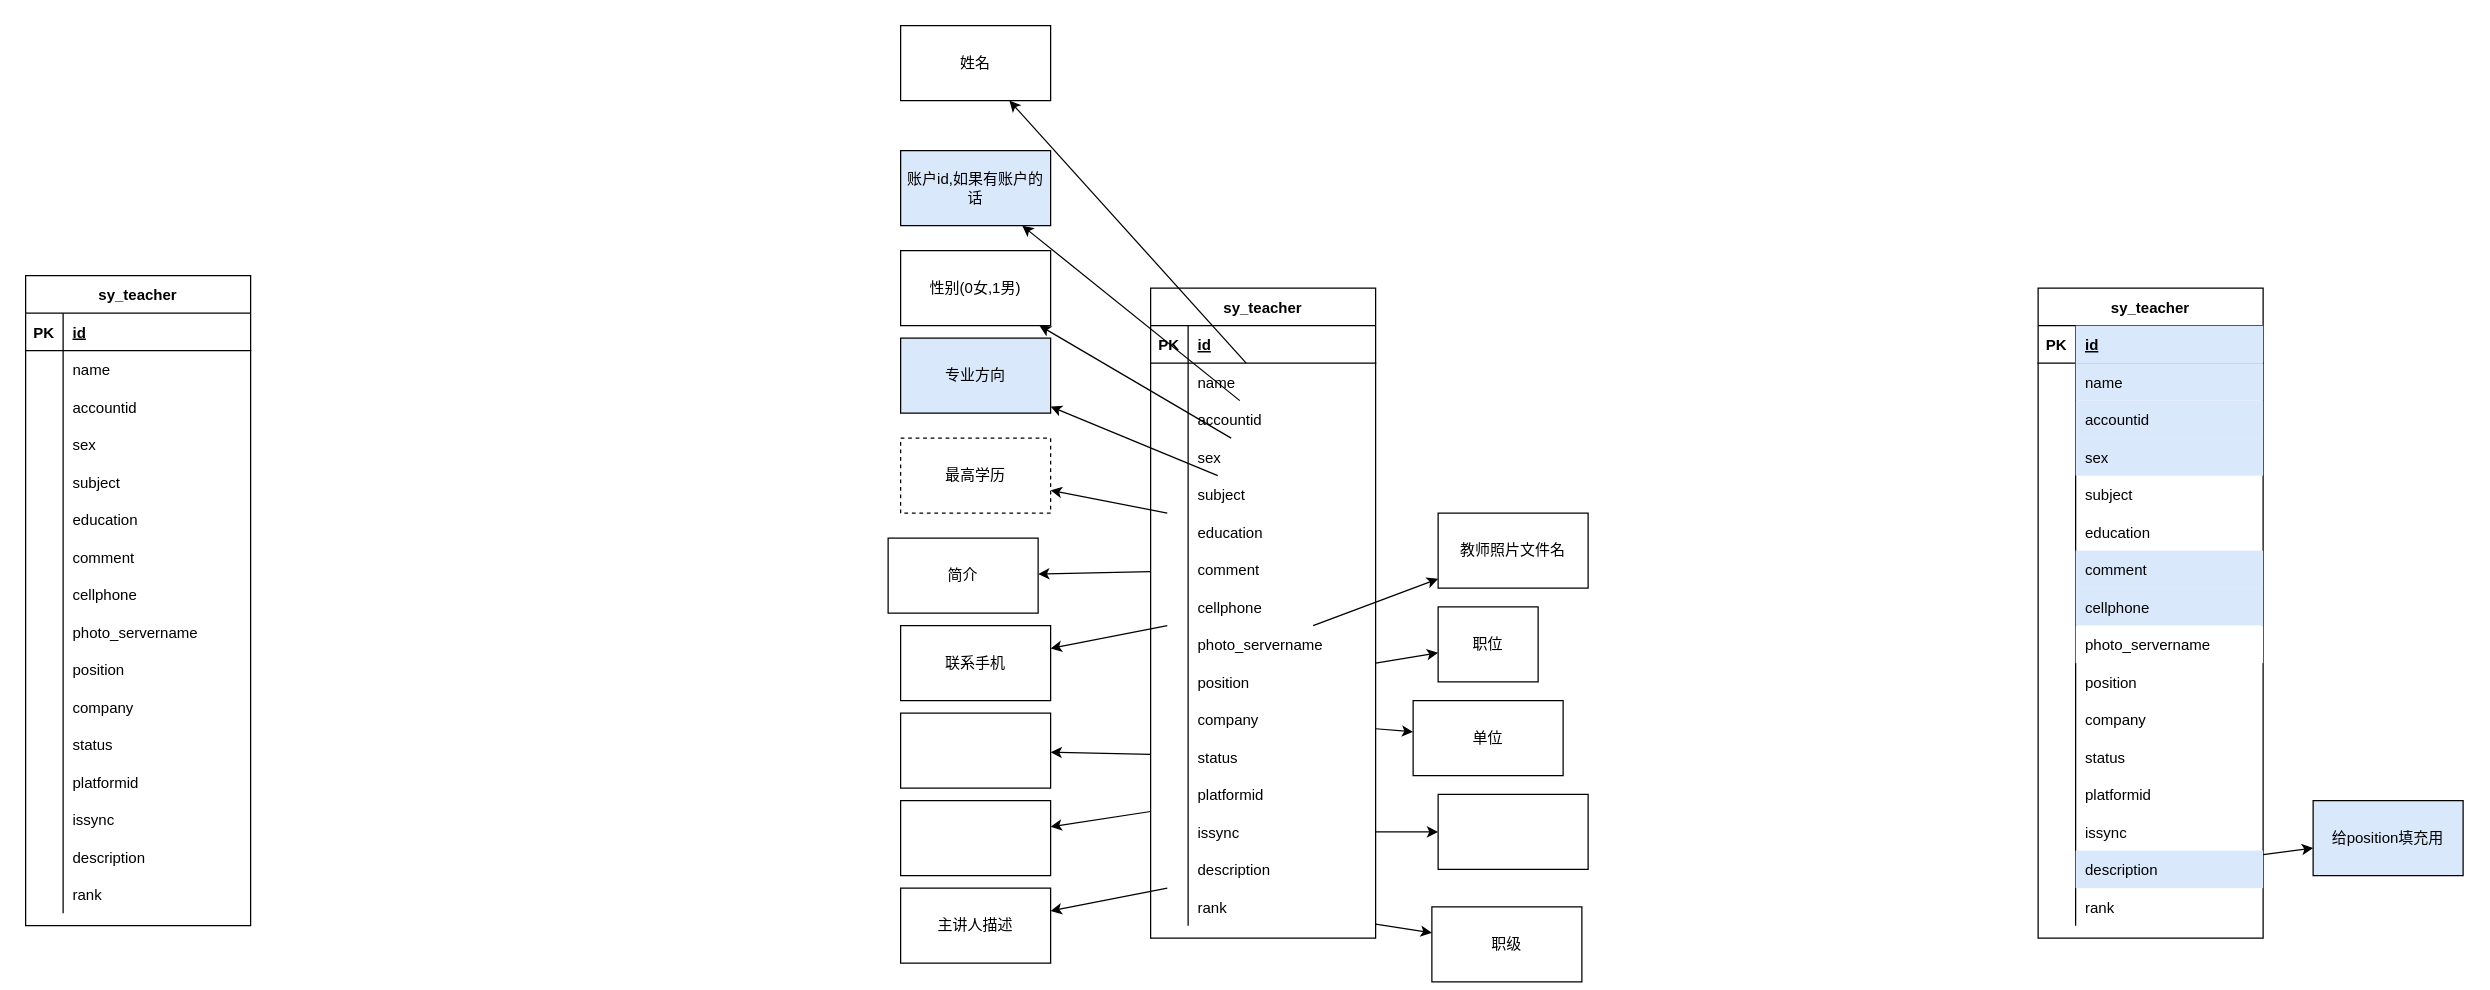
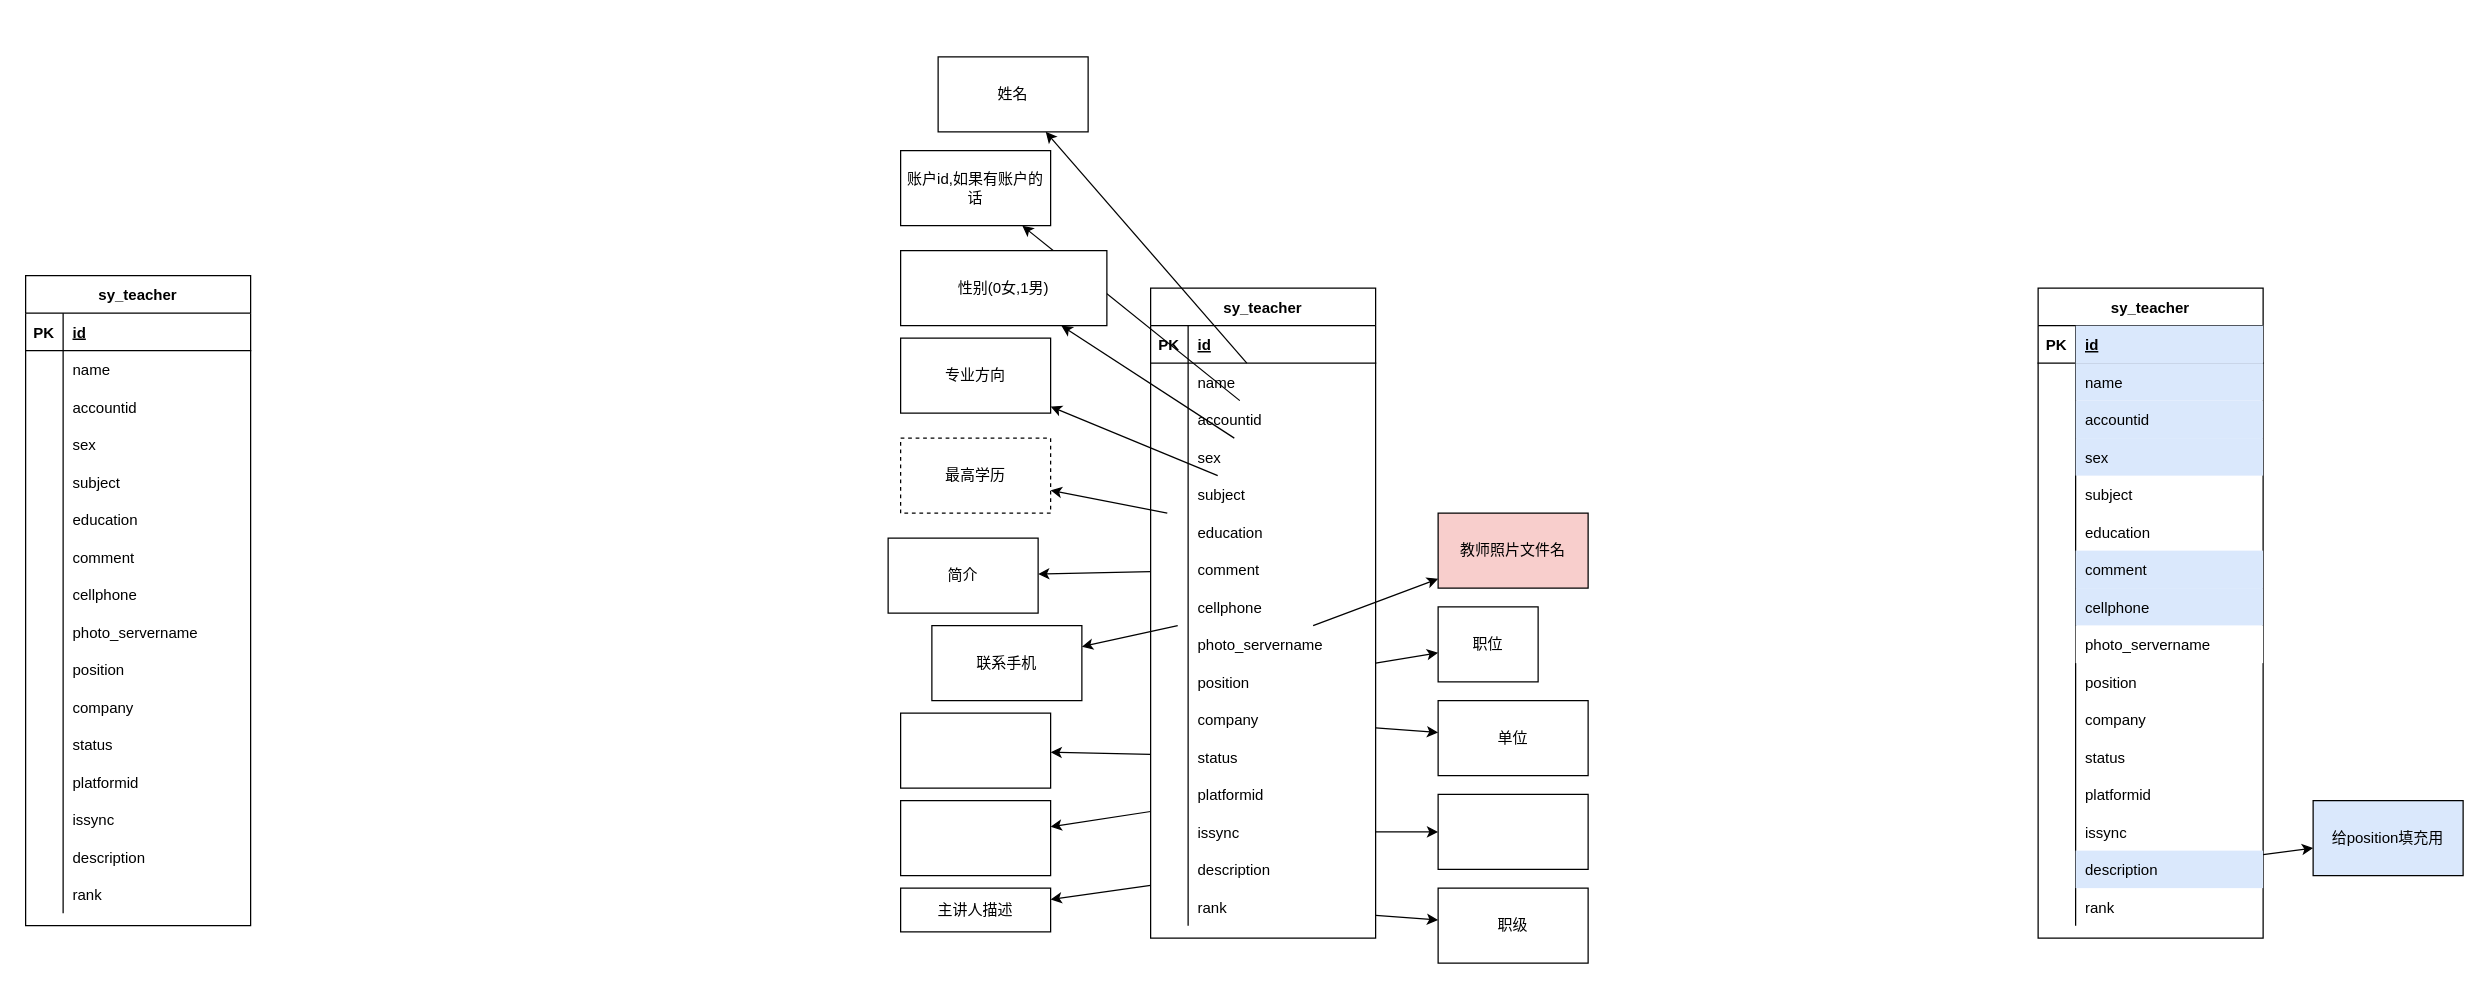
node "姓名": moved (976, 63) -> (1013, 94)
node "账户id,如果有账户的话": fillcolor #dae8fc -> #ffffff
node "性别(0女,1男)": size 150x75 -> 206x75
node "专业方向": fillcolor #dae8fc -> #ffffff
node "教师照片文件名": fillcolor #ffffff -> #f8cecc
node "联系手机": moved (976, 663) -> (1007, 663)
node "单位": moved (1488, 738) -> (1513, 738)
node "主讲人描述": size 150x75 -> 150x44
node "职级": moved (1507, 944) -> (1513, 926)
